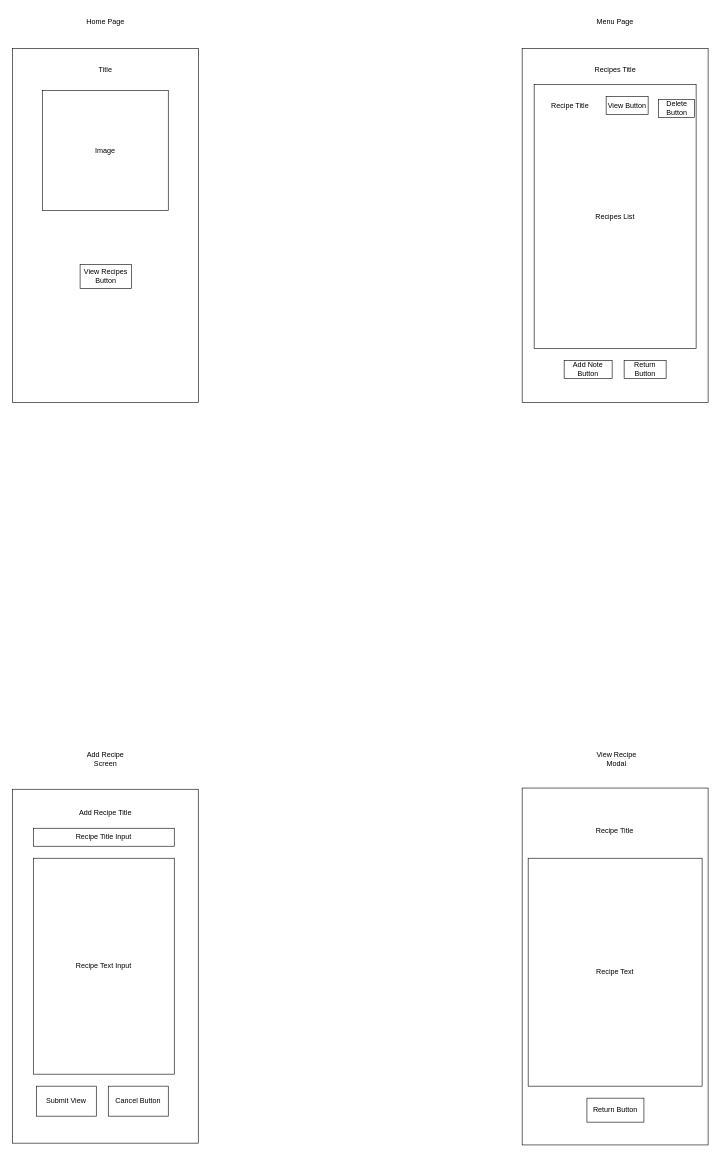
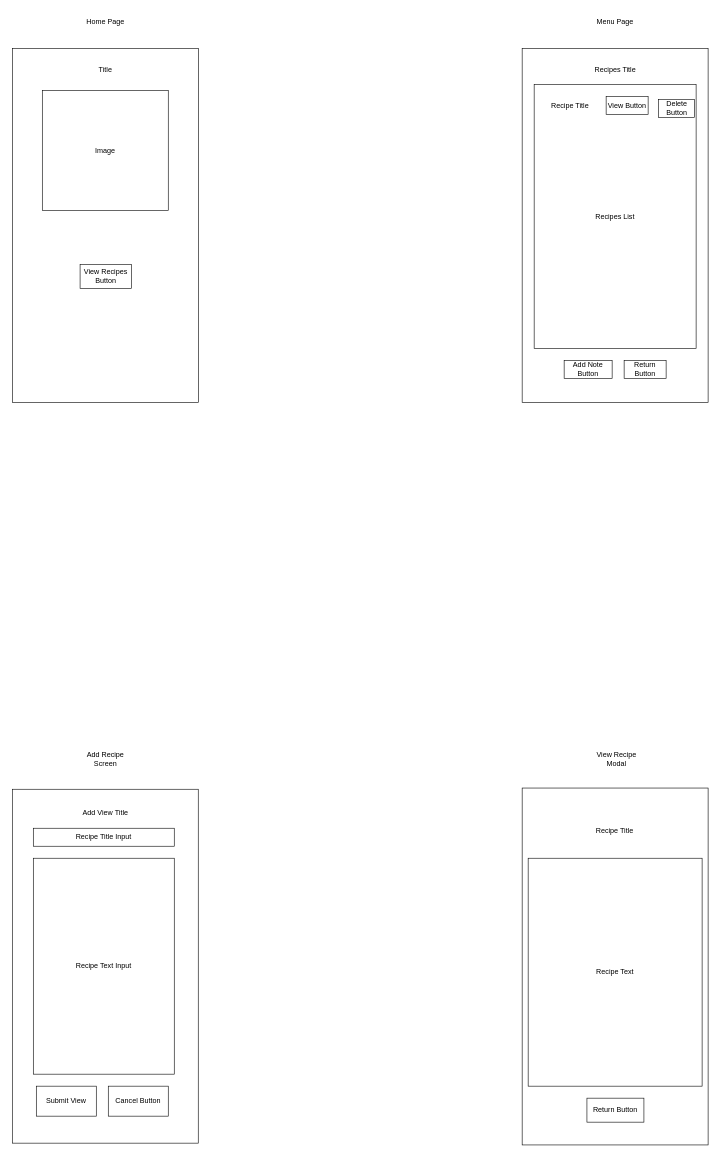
node "Add Recipe Title": label "Add Recipe Title" -> "Add View Title"
